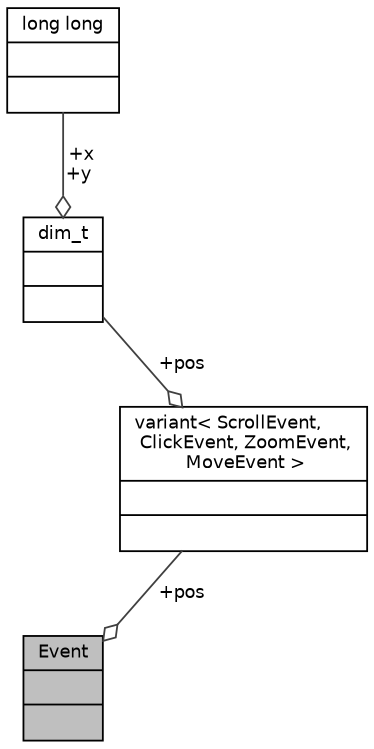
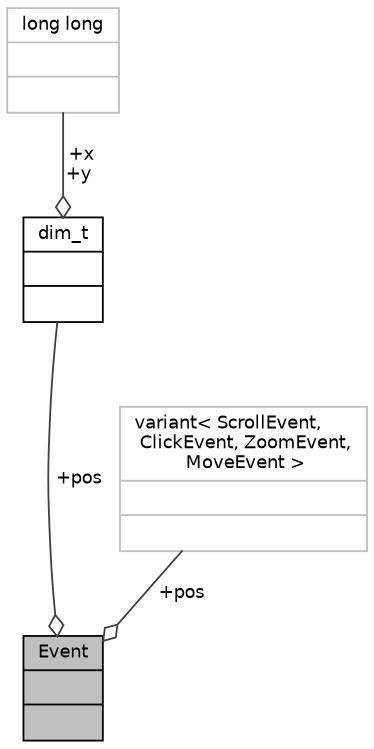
node "long long": color black -> grey75
edge "dim_t" -> "variant< ScrollEvent,": now "dim_t" -> "Event"
node "variant< ScrollEvent,": color black -> grey75
